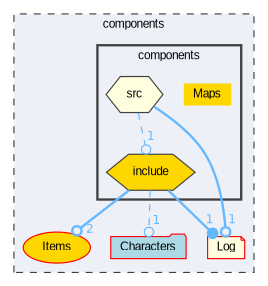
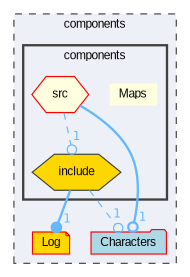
node "src": color grey25 -> red
node "Maps": fillcolor gold -> lightyellow
edge "src" -> "Log": now "src" -> "Characters"
node "Items": removed
node "Log": fillcolor lightyellow -> gold
